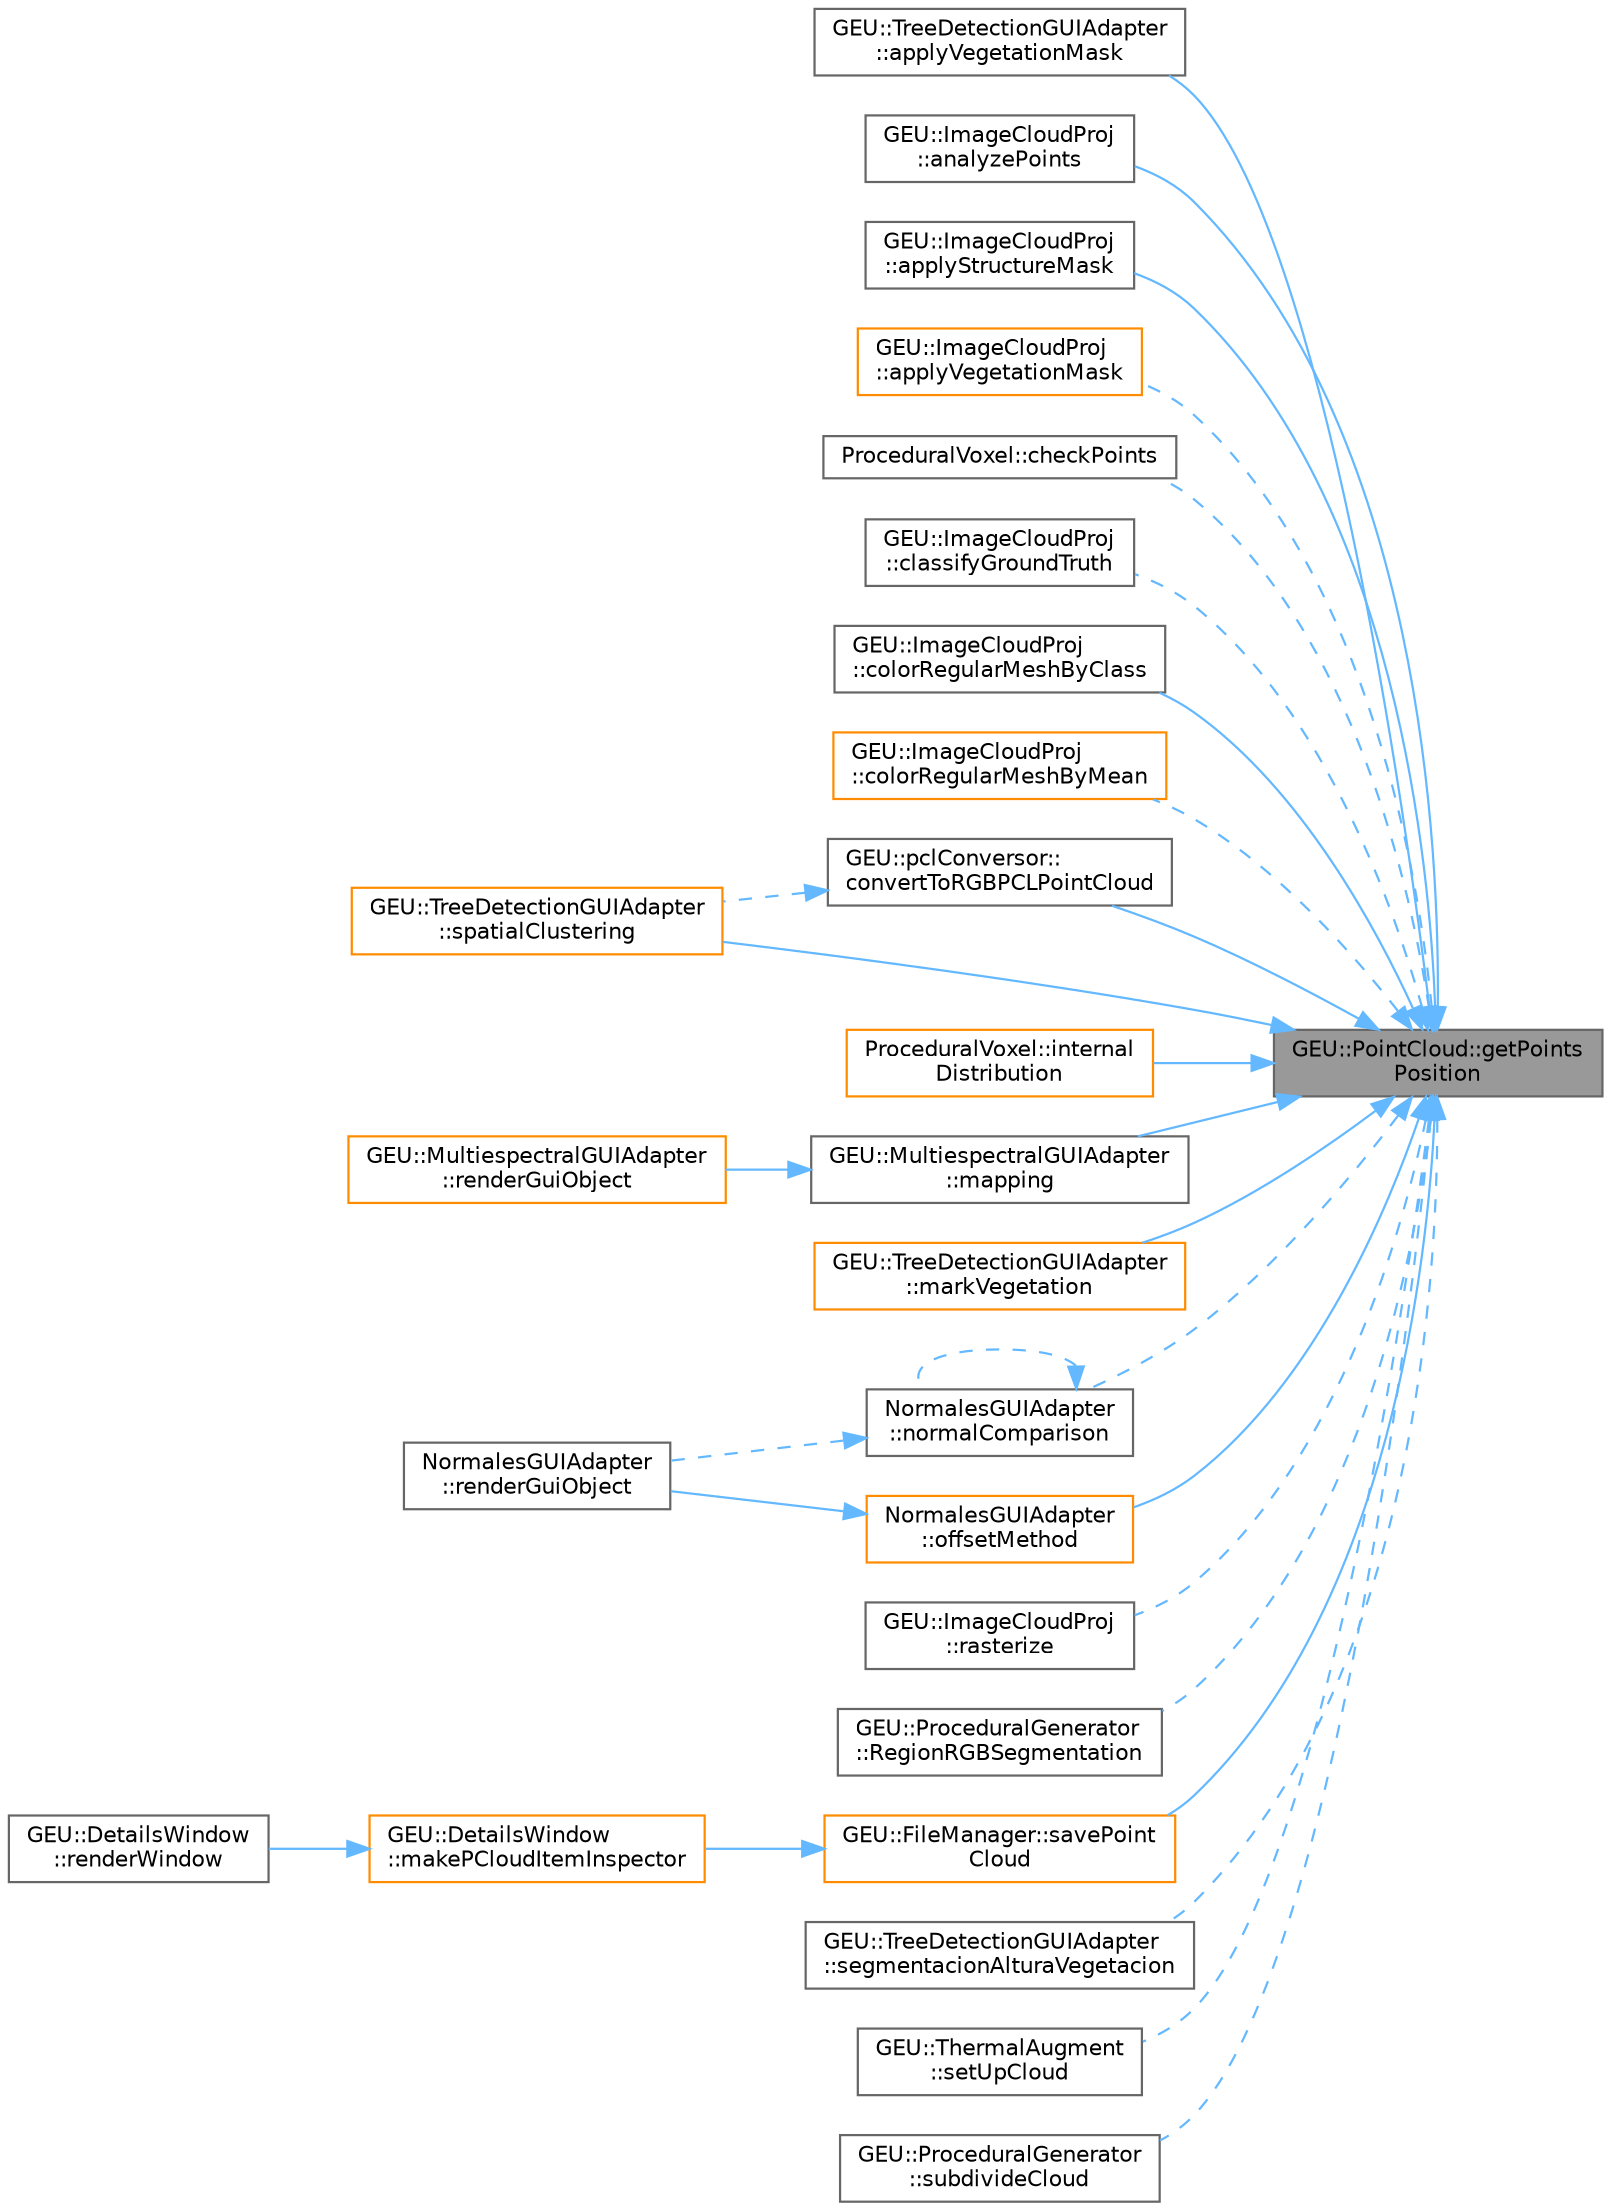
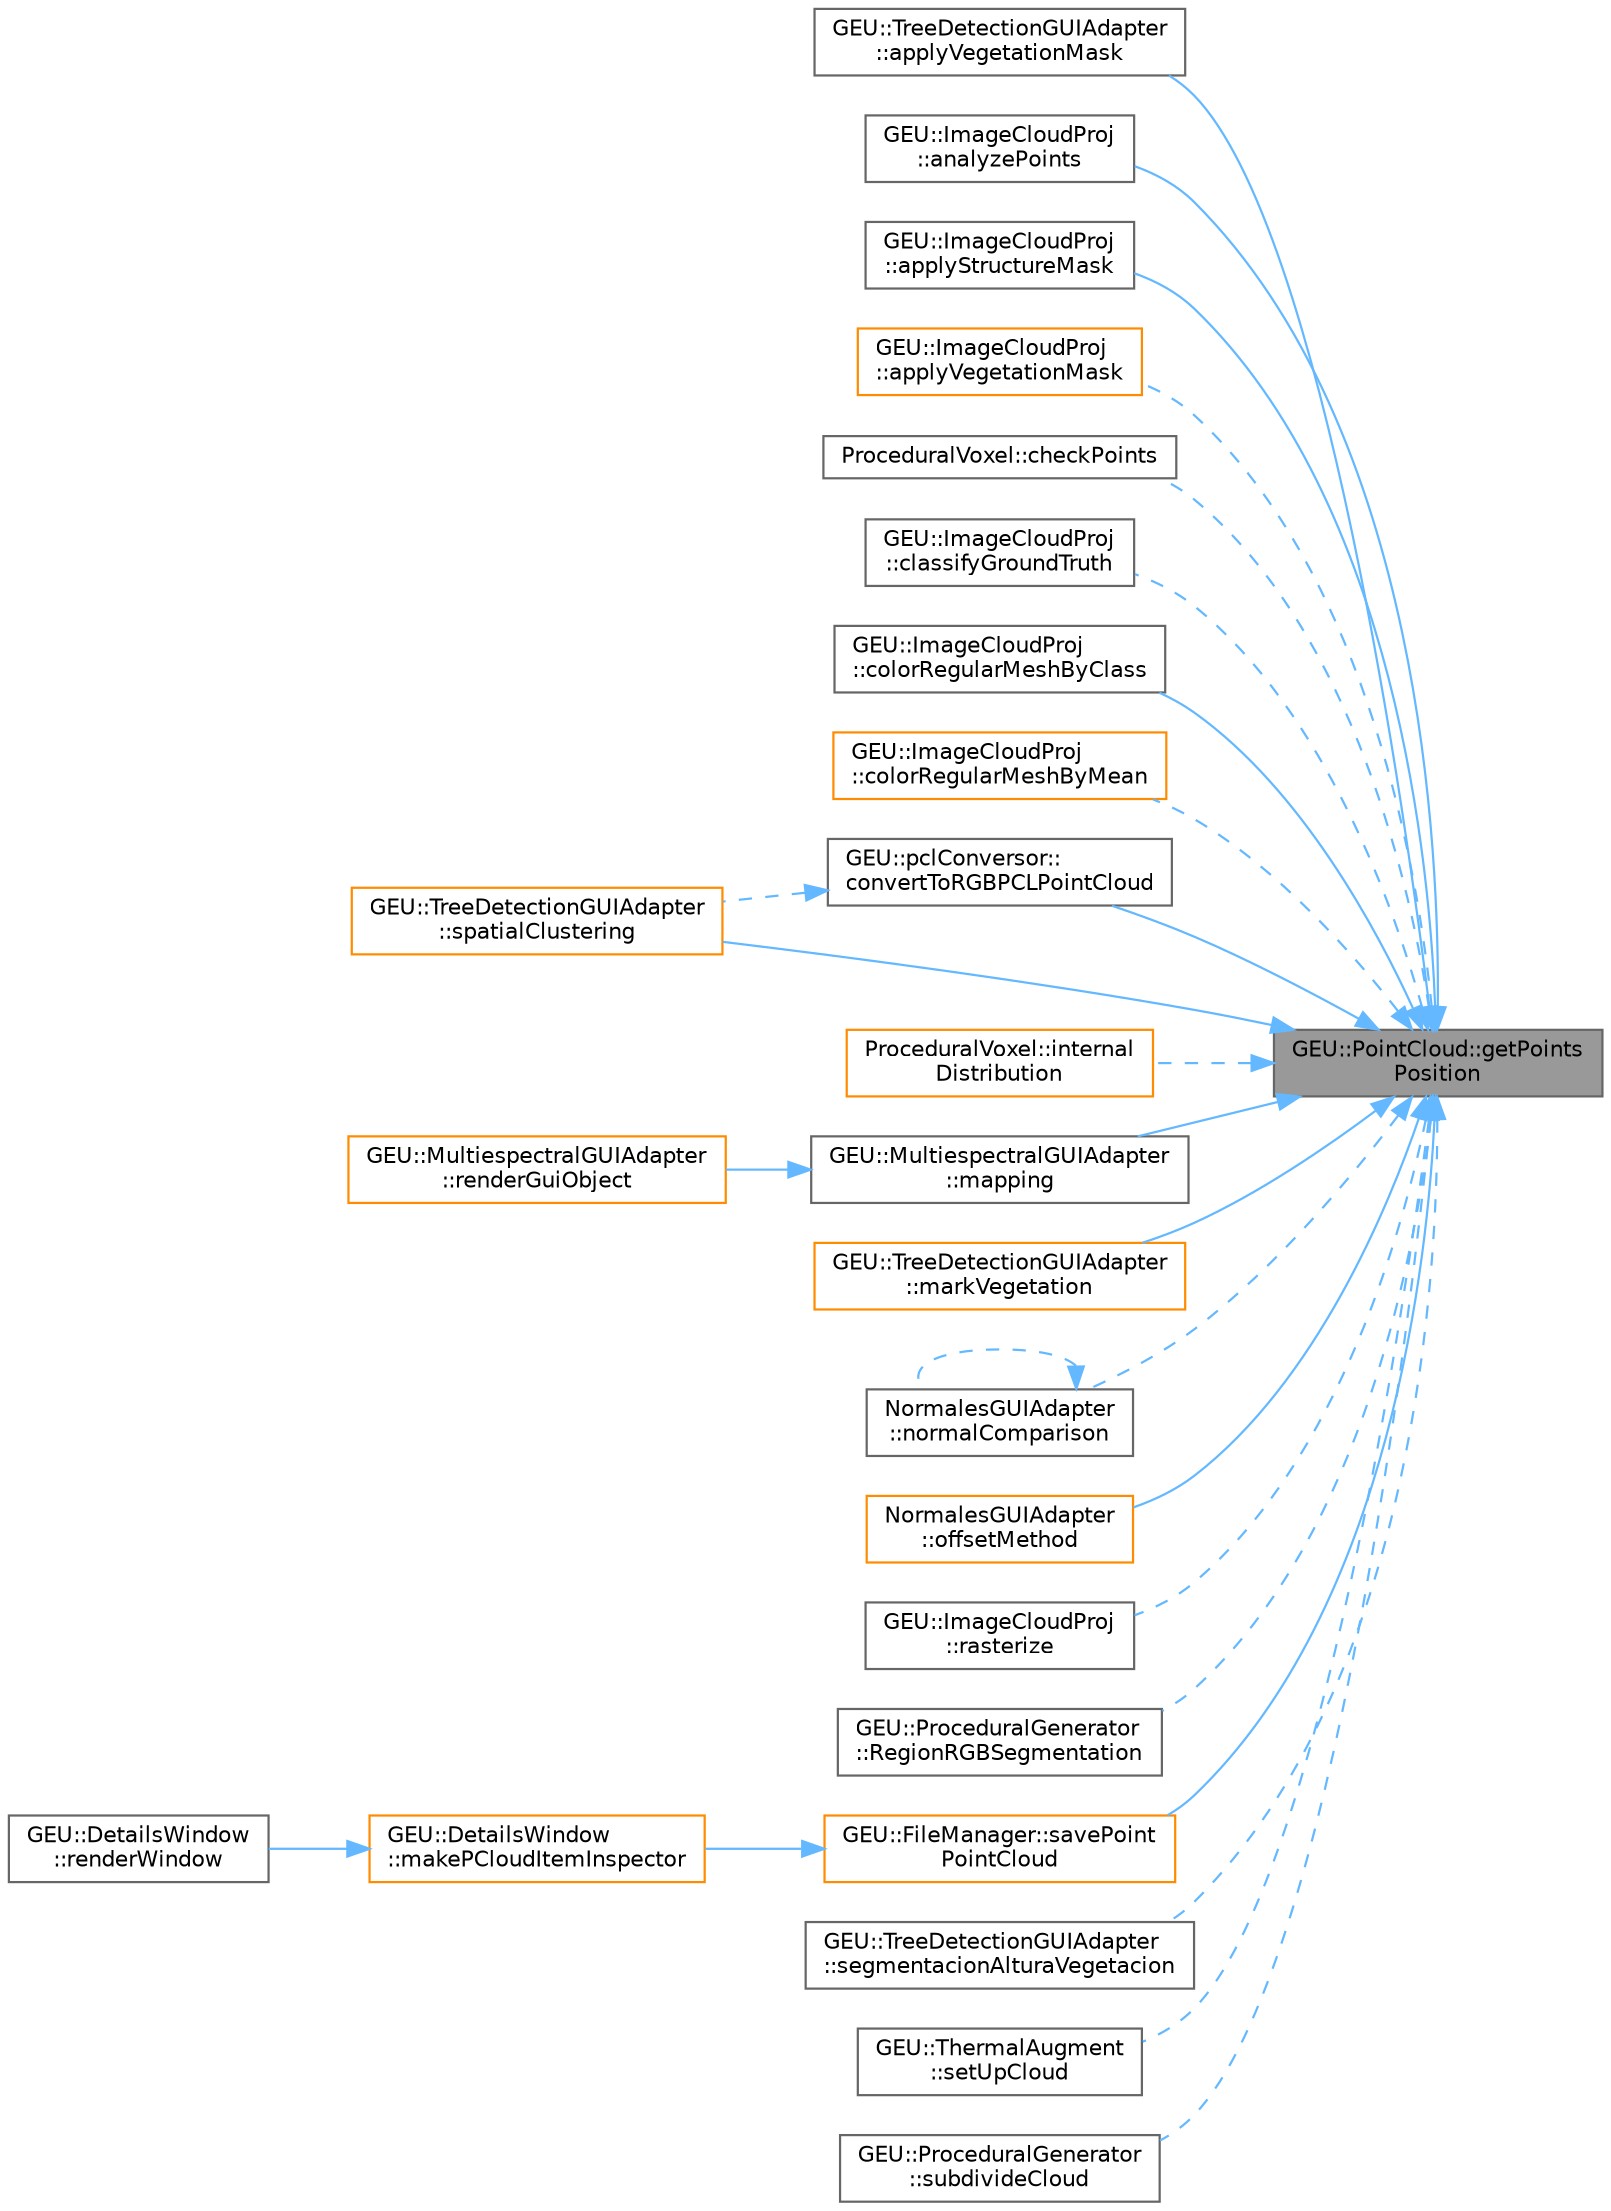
edge "ProceduralVoxel::internal Distribution" -> "GEU::PointCloud::getPoints Position": style solid -> dashed
node "NormalesGUIAdapter ::renderGuiObject": removed
node "GEU::FileManager::savePoint Cloud": label "GEU::FileManager::savePoint Cloud" -> "GEU::FileManager::savePoint PointCloud"
